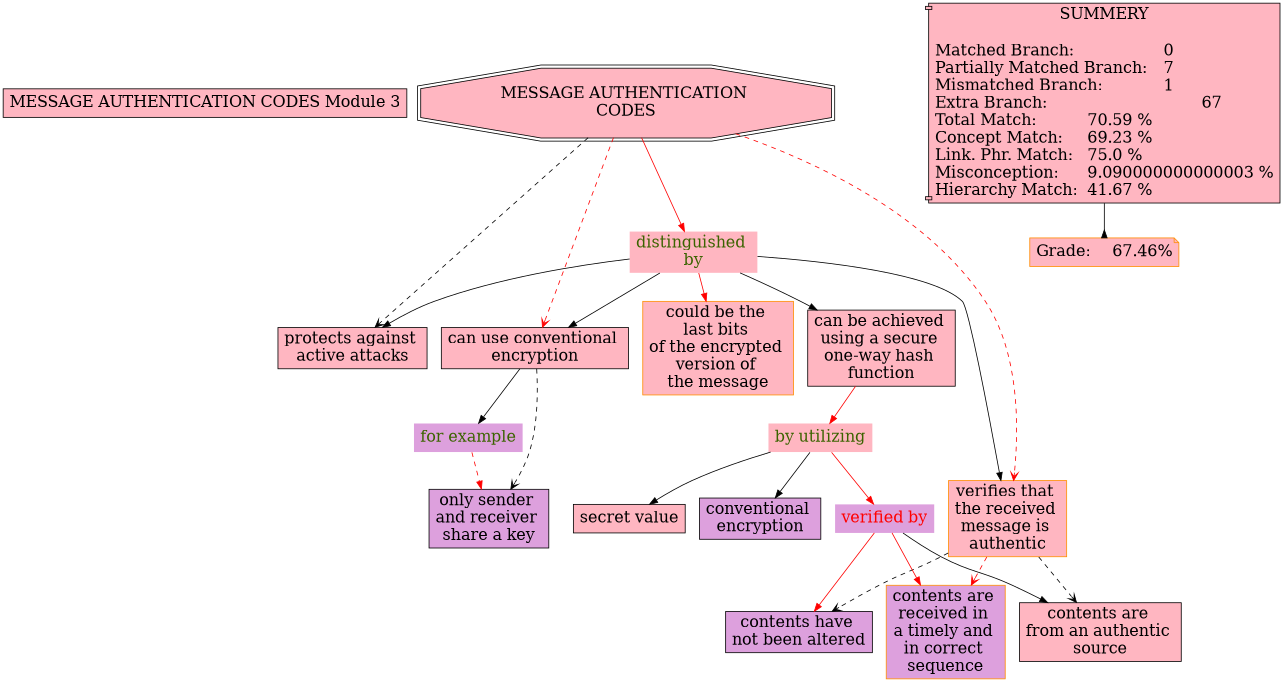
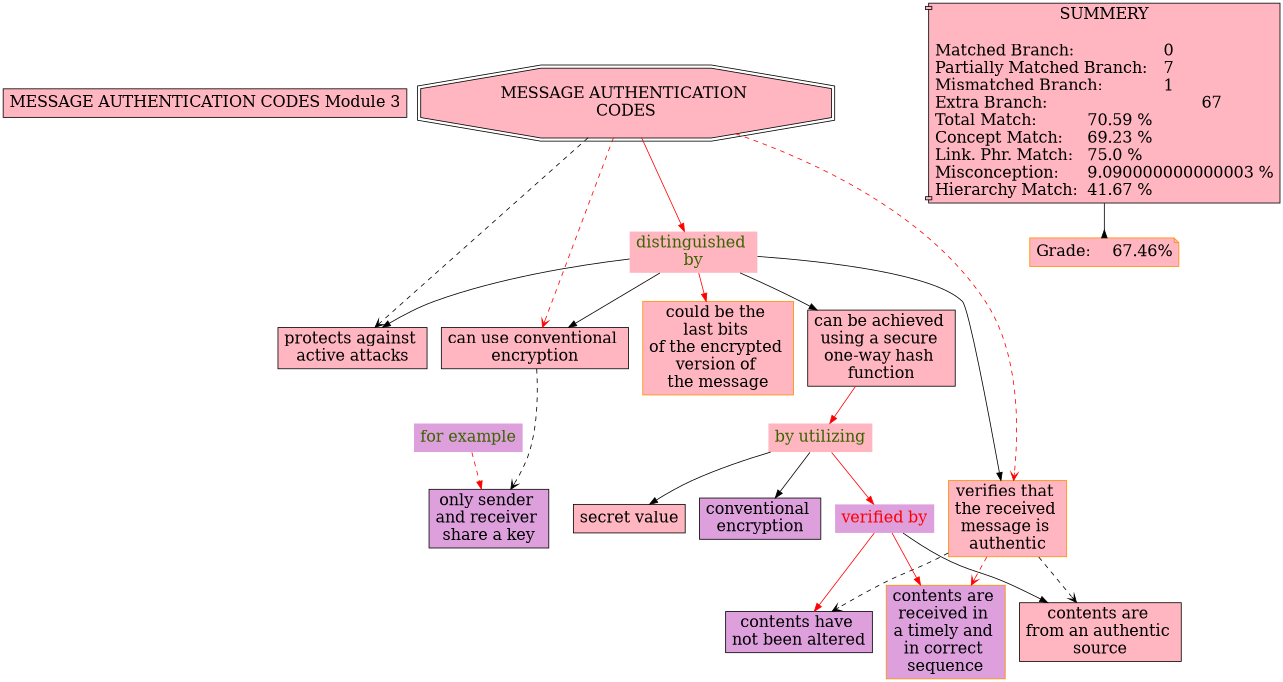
edge "can use conventional encryption" -> "for example": removed
